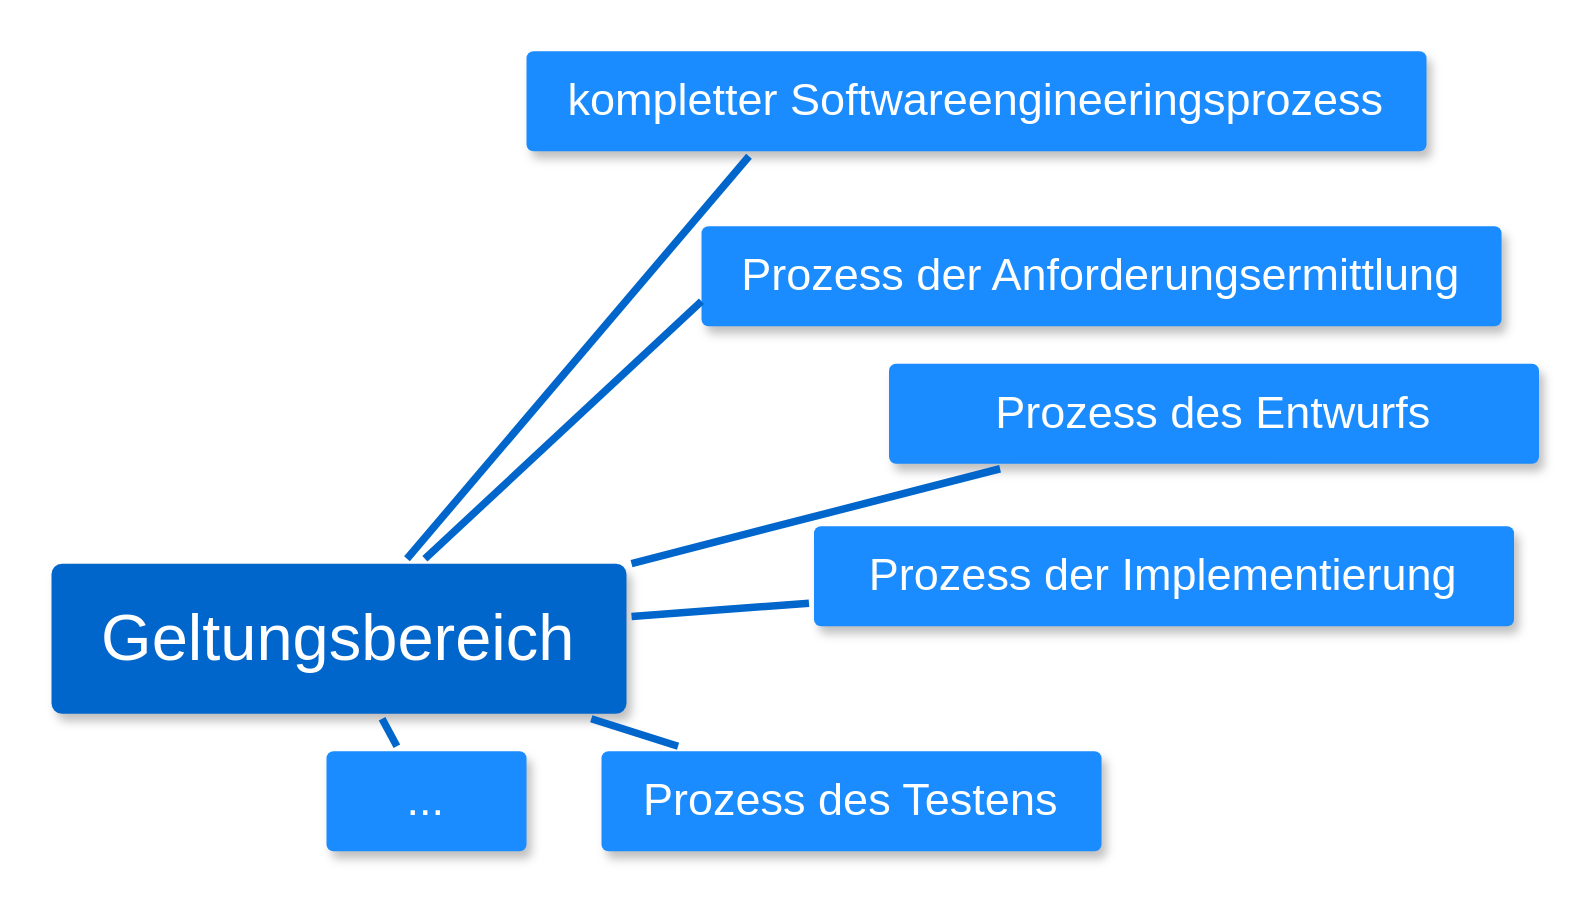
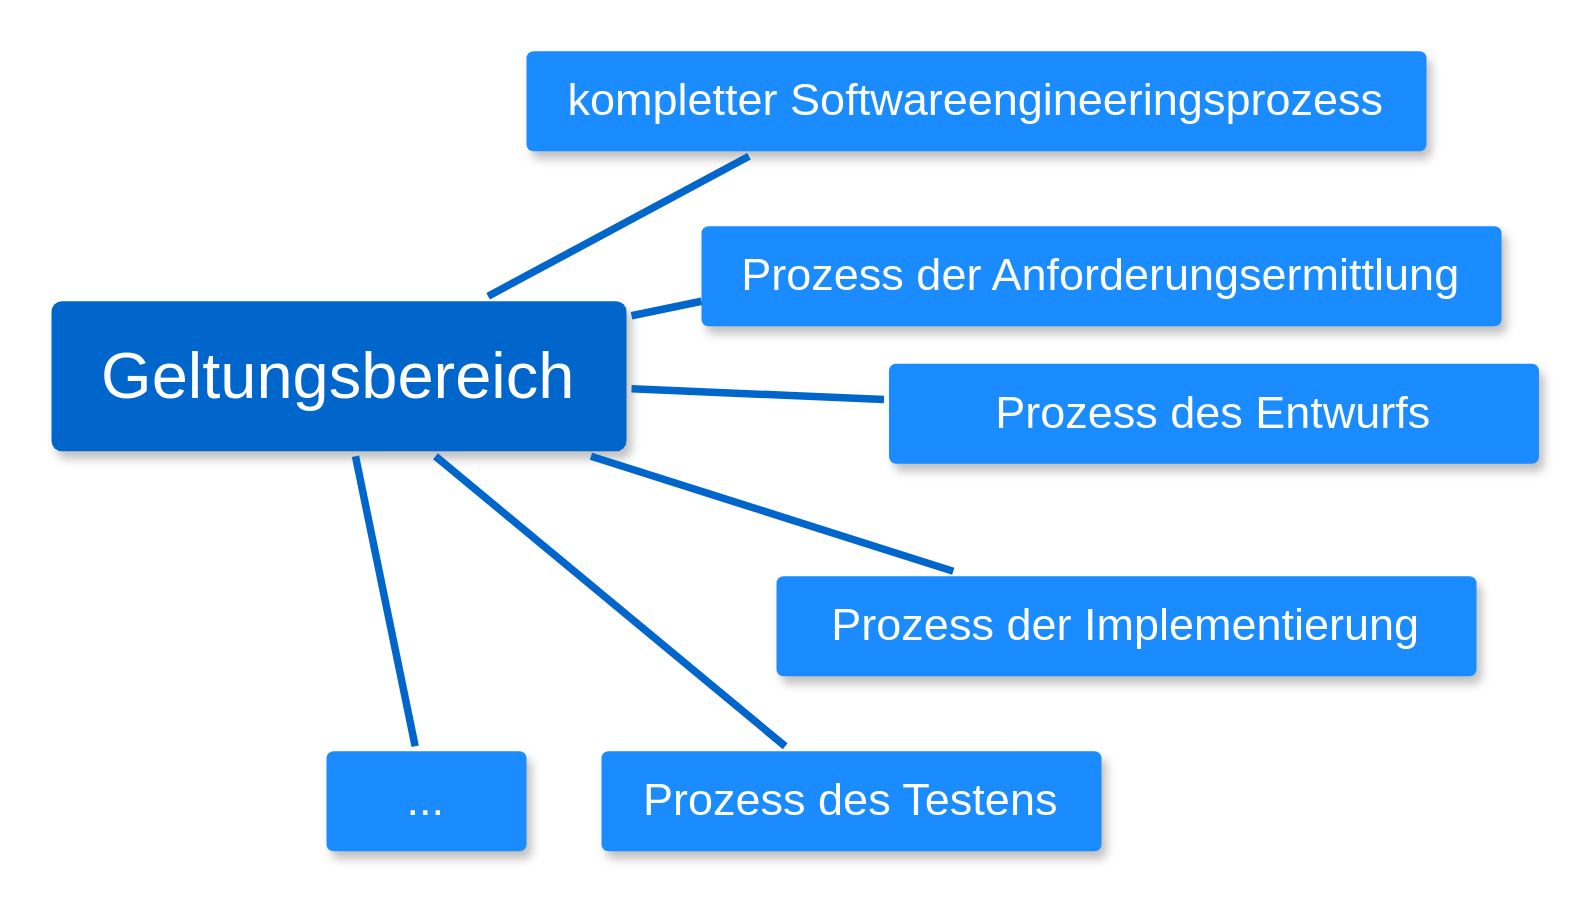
node "Prozess der Implementierung": moved (1164, 576) -> (1126, 626)
node "Geltungsbereich": moved (339, 639) -> (339, 376)
